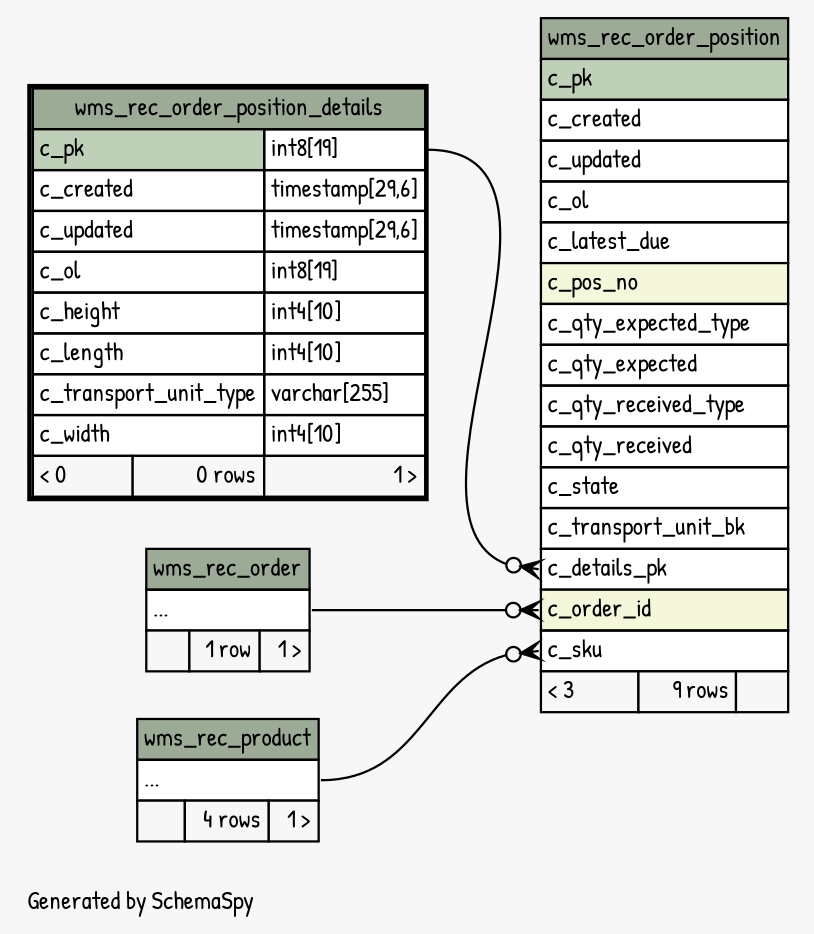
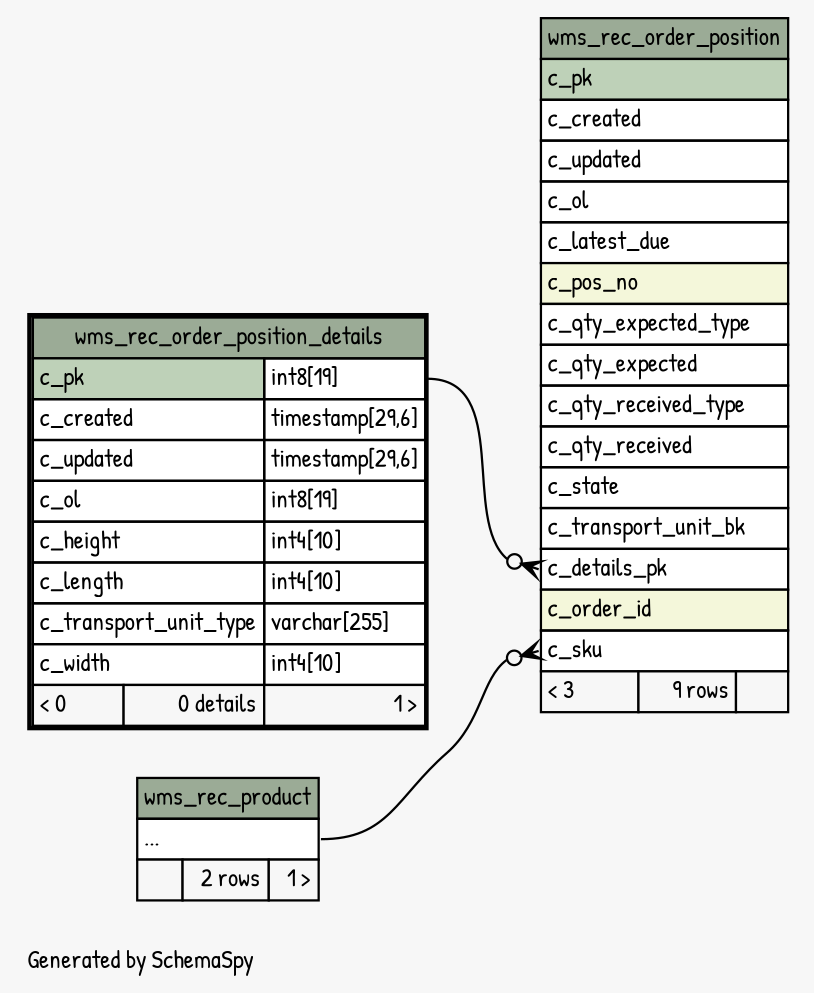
node "wms_rec_order_position_details": text "0 rows" -> "0 details"
node "wms_rec_order": removed
node "wms_rec_product": text "4 rows" -> "2 rows"
